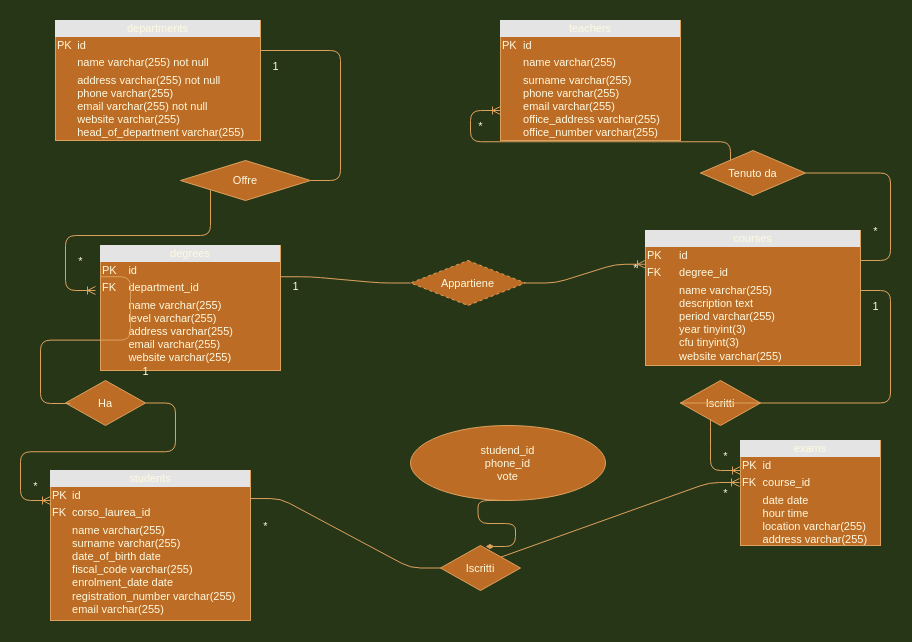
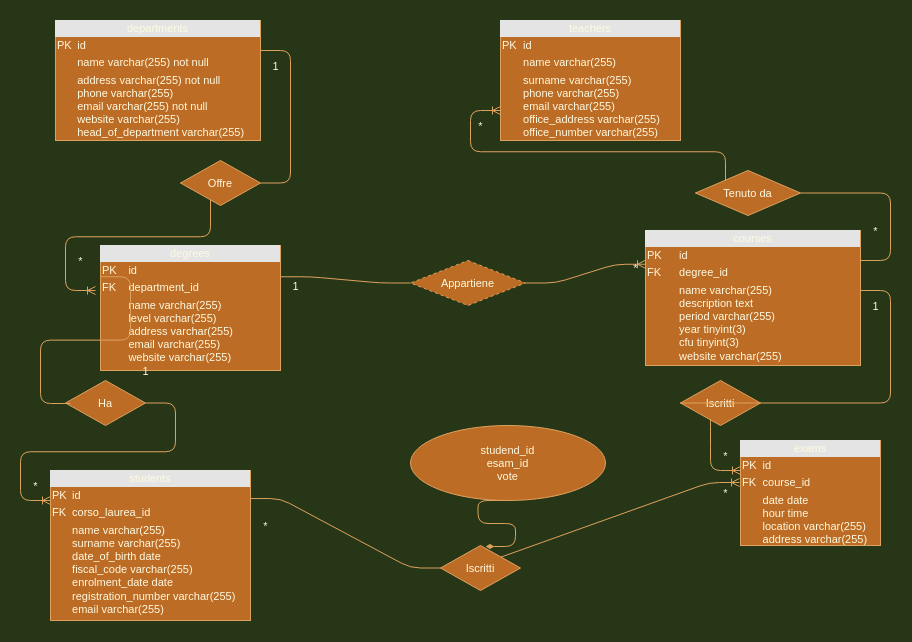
node "Tenuto da": moved (753, 173) -> (748, 193)
node "Offre": size 130x40 -> 80x45
node "studend_idphone_idvote": label "studend_idphone_idvote" -> "studend_idesam_idvote"
